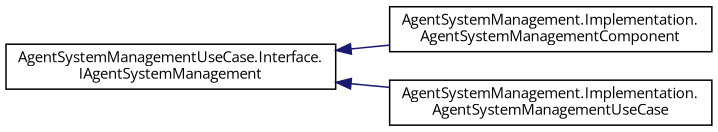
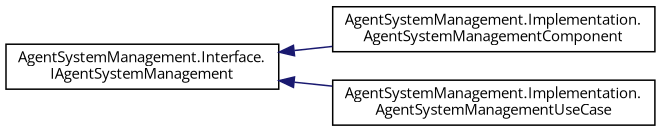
node "AgentSystemManagementUseCase.Interface. IAgentSystemManagement": label "AgentSystemManagementUseCase.Interface. IAgentSystemManagement" -> "AgentSystemManagement.Interface. IAgentSystemManagement"
